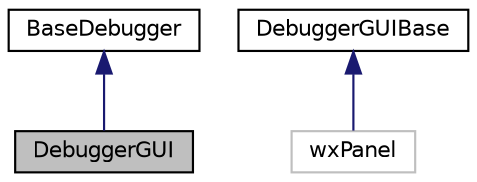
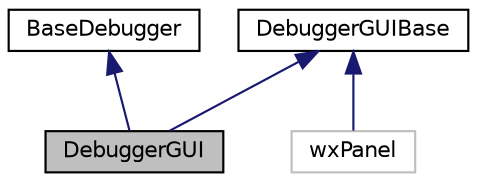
edge "DebuggerGUI" -> "DebuggerGUIBase": added
